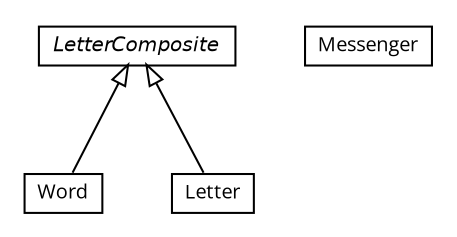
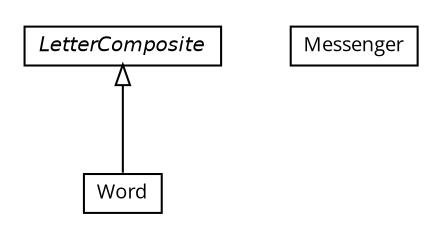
node "Letter": removed
